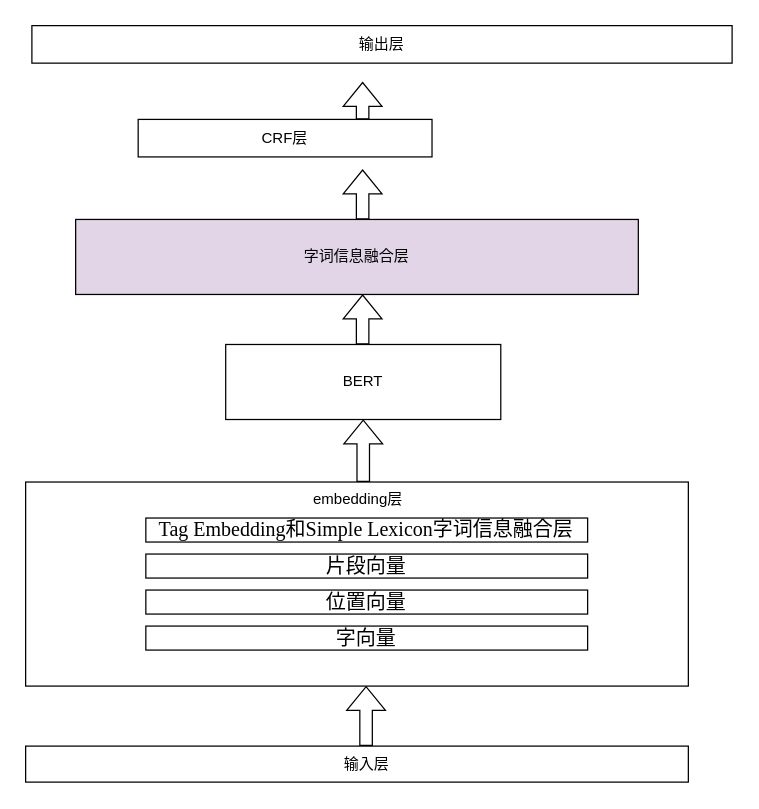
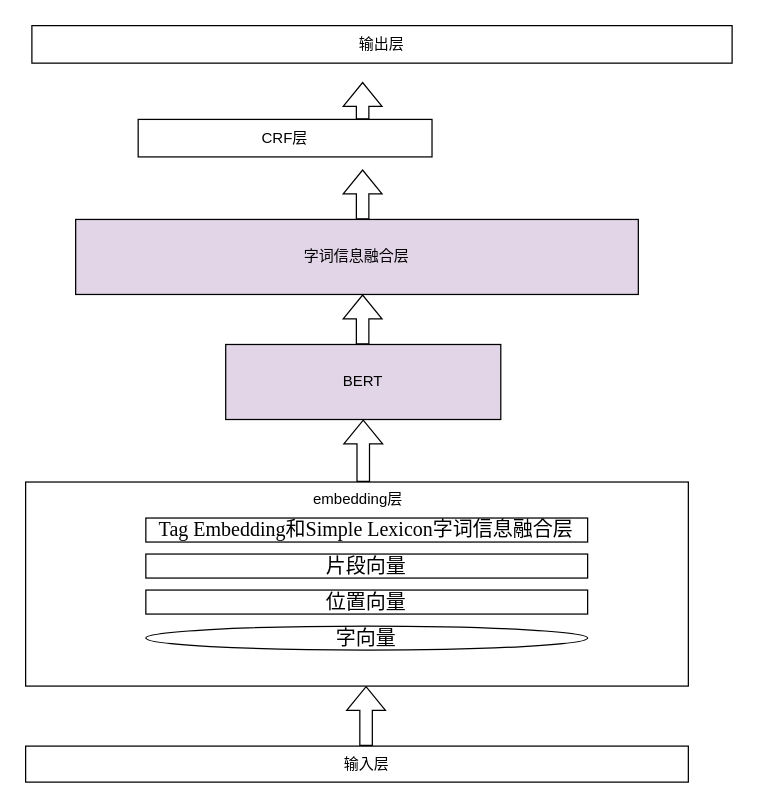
node "BERT": fillcolor #ffffff -> #e1d5e7
node "字向量": shape rectangle -> ellipse
